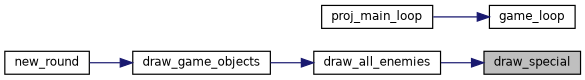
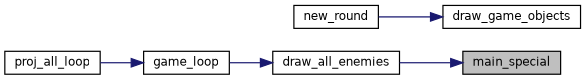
node "proj_main_loop": label "proj_main_loop" -> "proj_all_loop"
edge "draw_game_objects" -> "draw_all_enemies": now "game_loop" -> "draw_all_enemies"
node "draw_special": label "draw_special" -> "main_special"
